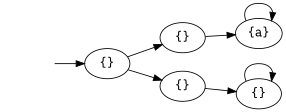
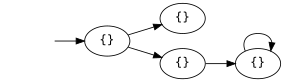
node "{a}": removed
